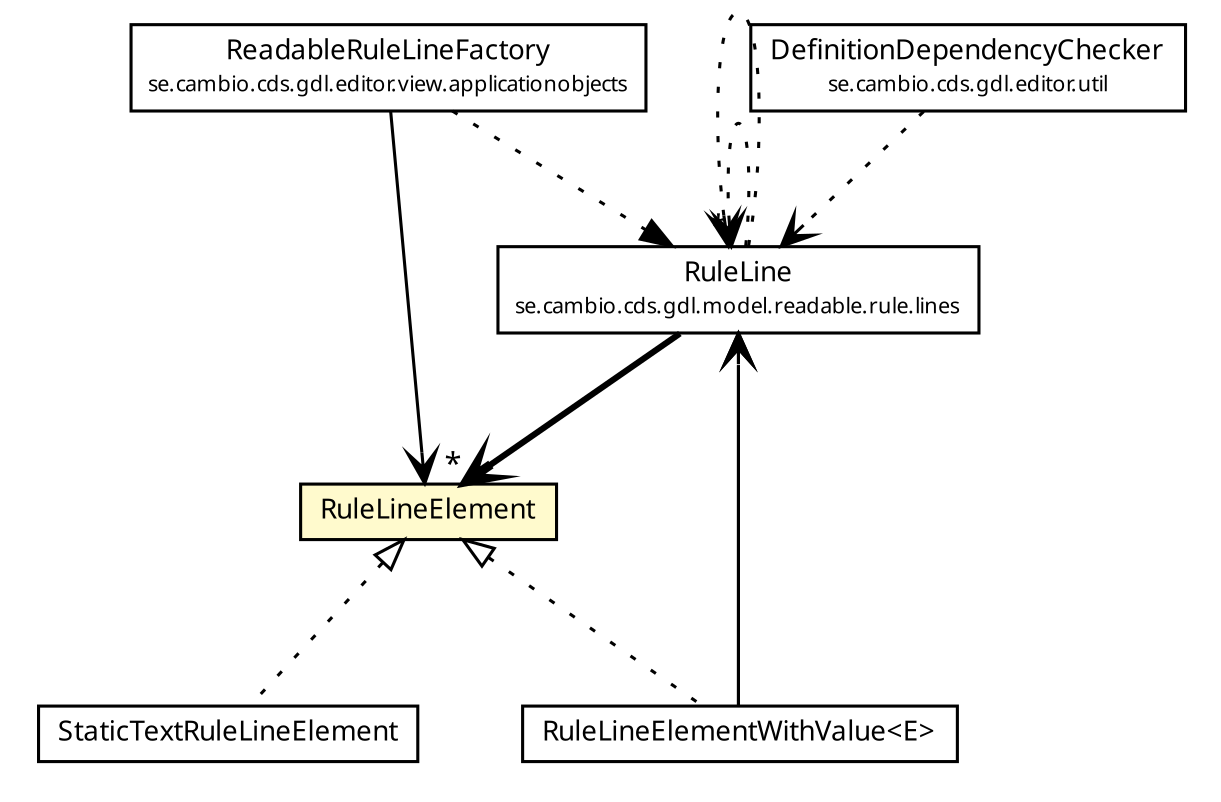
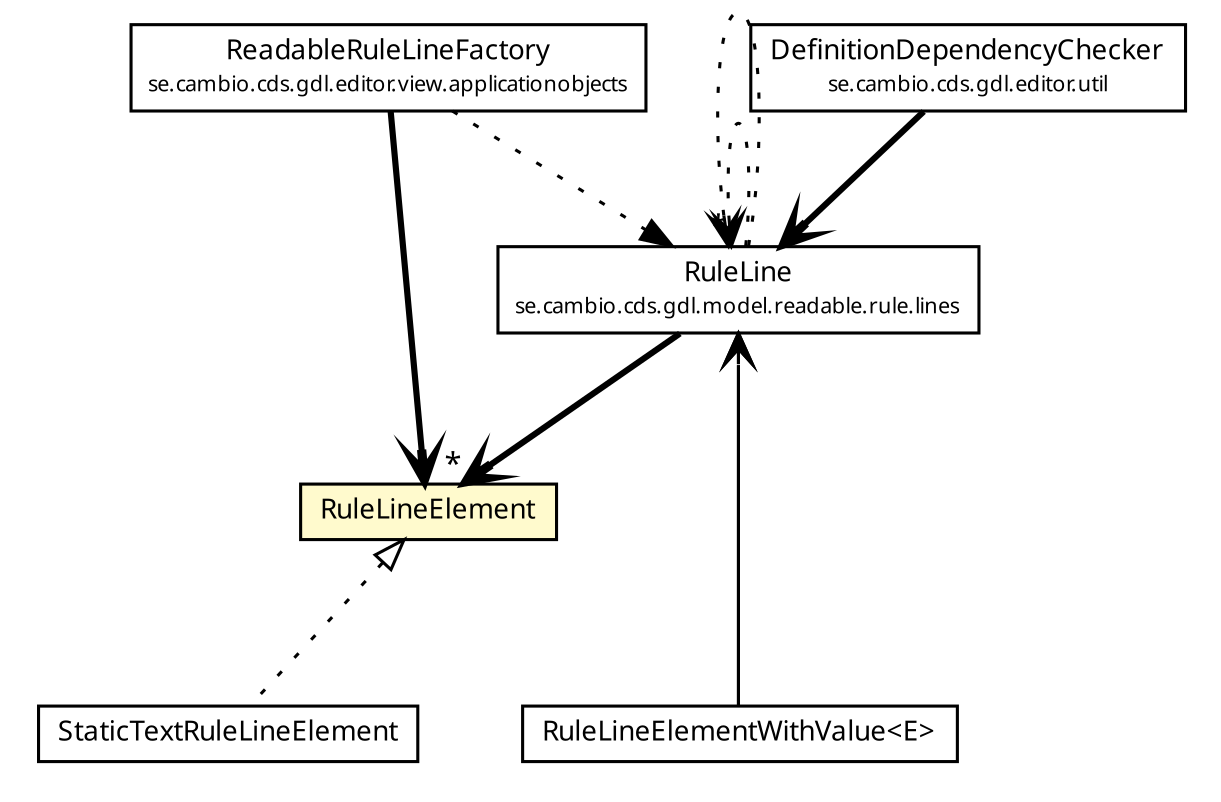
edge "DefinitionDependencyChecker" -> "RuleLine": style dotted -> bold
edge "ReadableRuleLineFactory" -> "RuleLineElement": style solid -> bold
edge "RuleLineElementWithValue<E>" -> "RuleLineElement": removed
